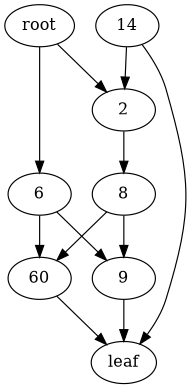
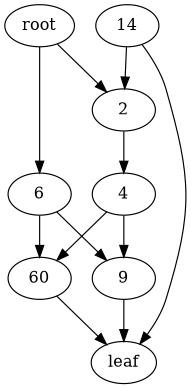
node "8": label "8" -> "4"
